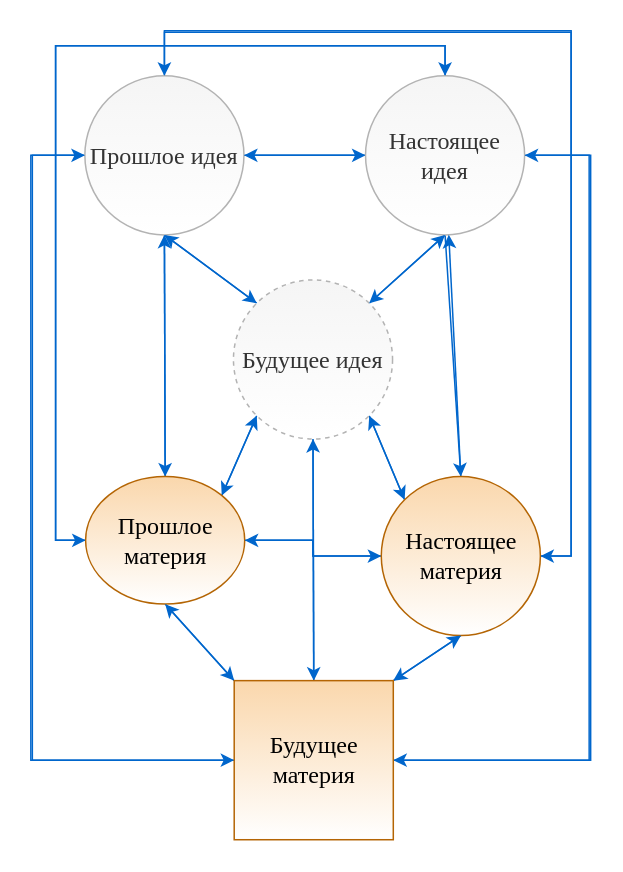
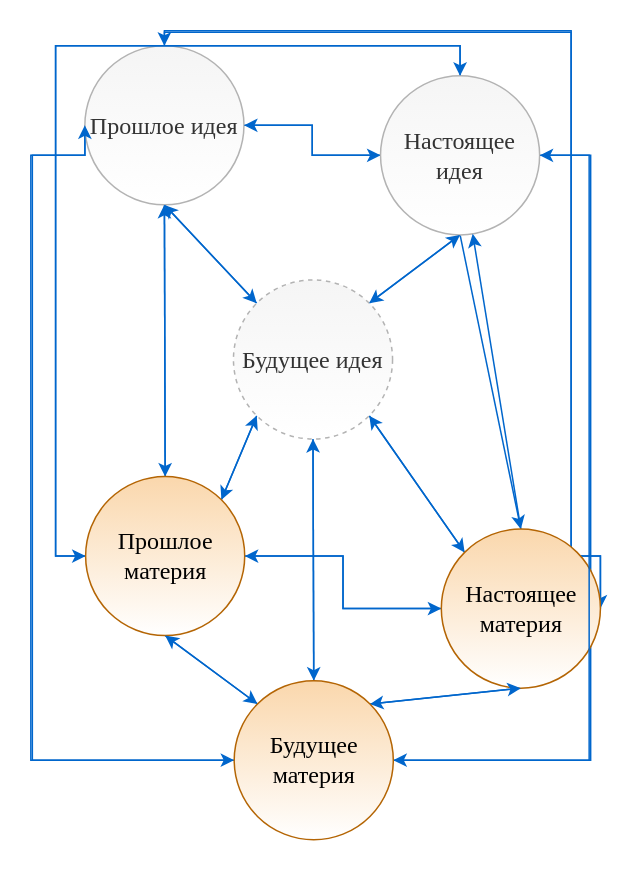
node "Прошлое идея": moved (164, 155) -> (164, 125)
node "Настоящее идея": moved (445, 155) -> (460, 155)
node "Прошлое материя": size 159x128 -> 159x159
node "Настоящее материя": moved (461, 556) -> (521, 608)
node "Будущее материя": shape rectangle -> ellipse
